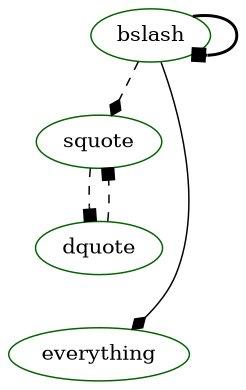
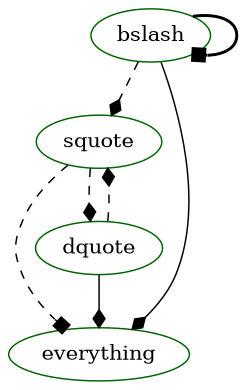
edge "squote" -> "dquote": arrowhead box -> diamond
edge "dquote" -> "squote": arrowhead box -> diamond
edge "squote" -> "everything": added
edge "dquote" -> "everything": added
